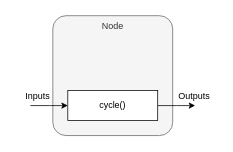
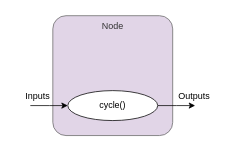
node "Node": fillcolor #f5f5f5 -> #e1d5e7
node "cycle()": shape rectangle -> ellipse
